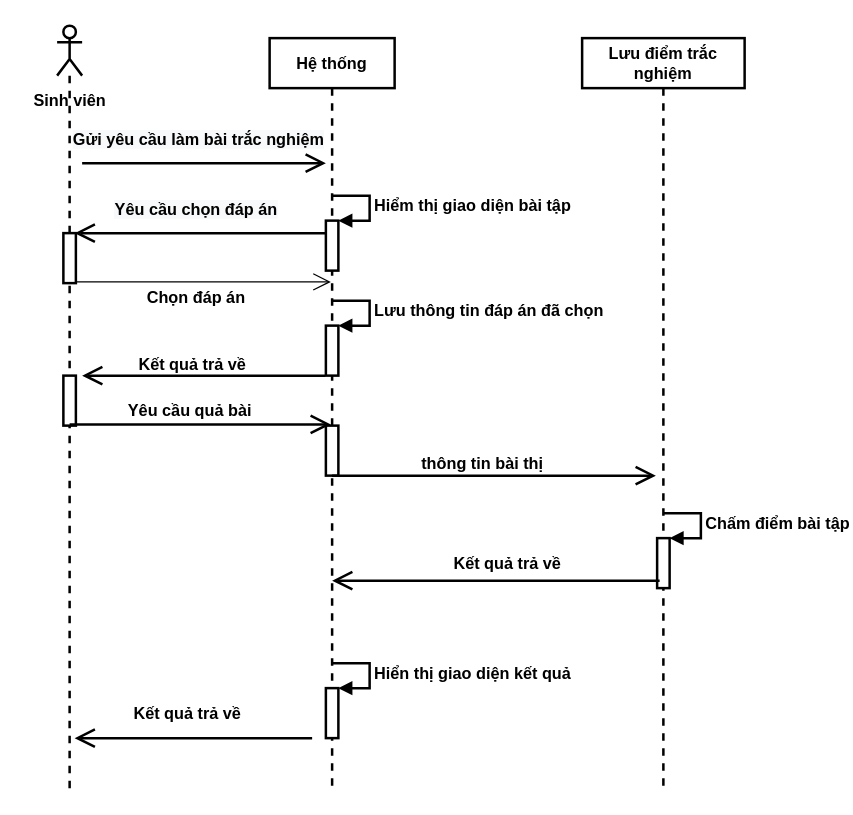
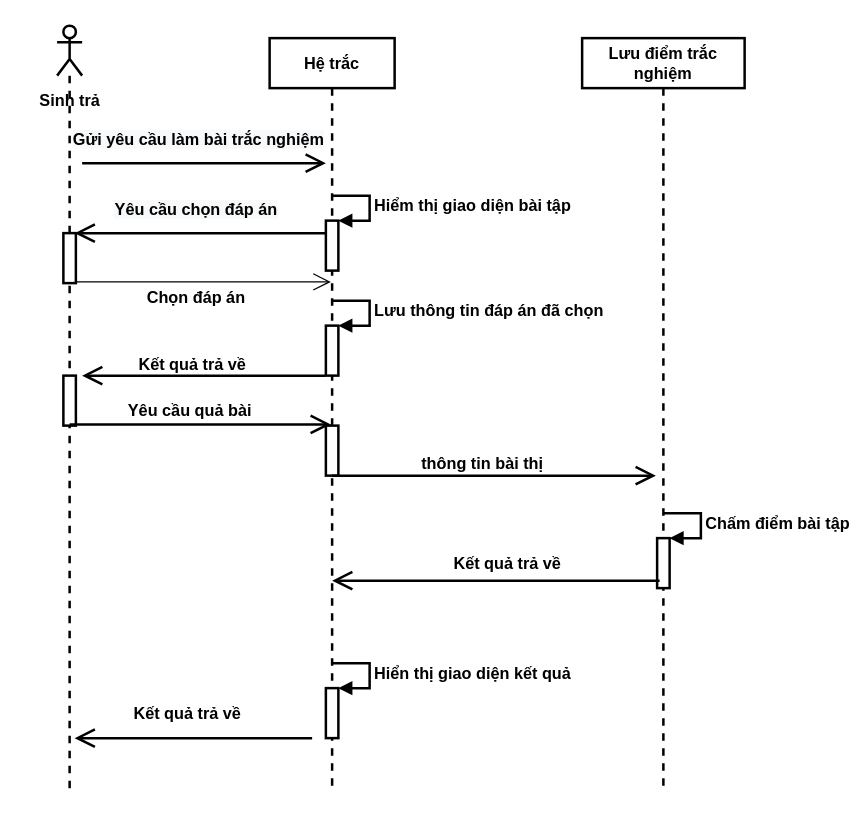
node "Hệ thống": label "Hệ thống" -> "Hệ trắc"
node "Sinh viên": label "Sinh viên" -> "Sinh trả"
